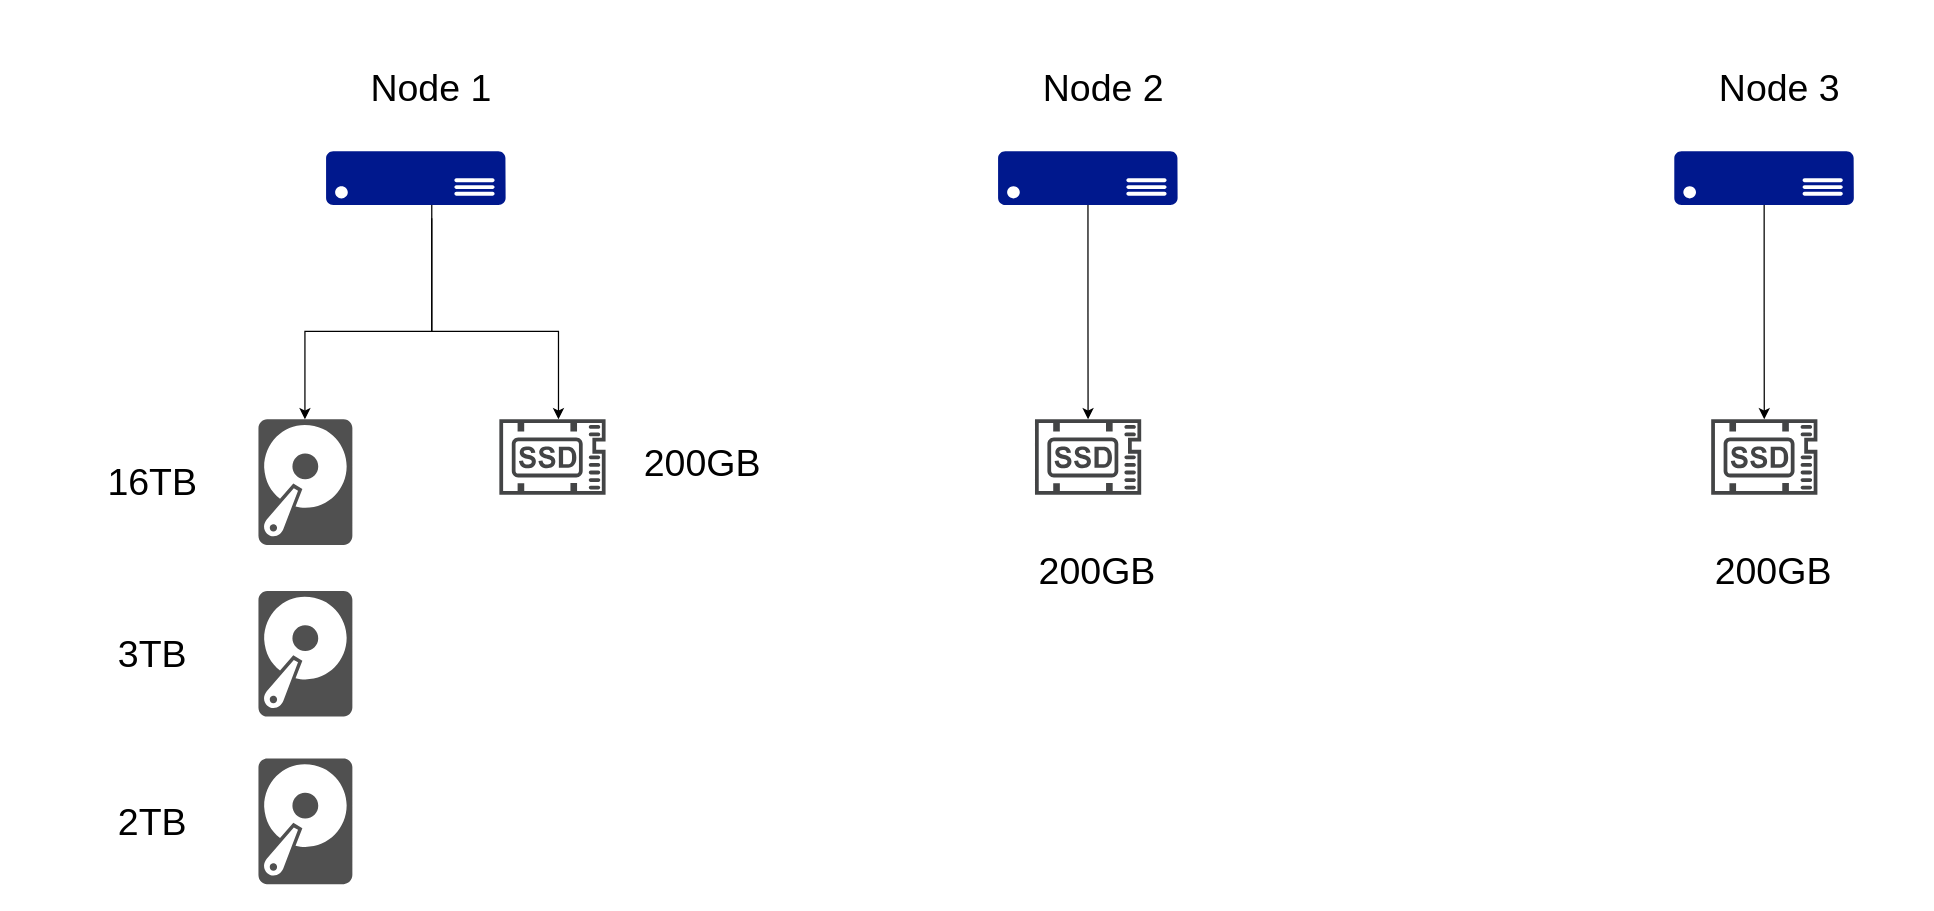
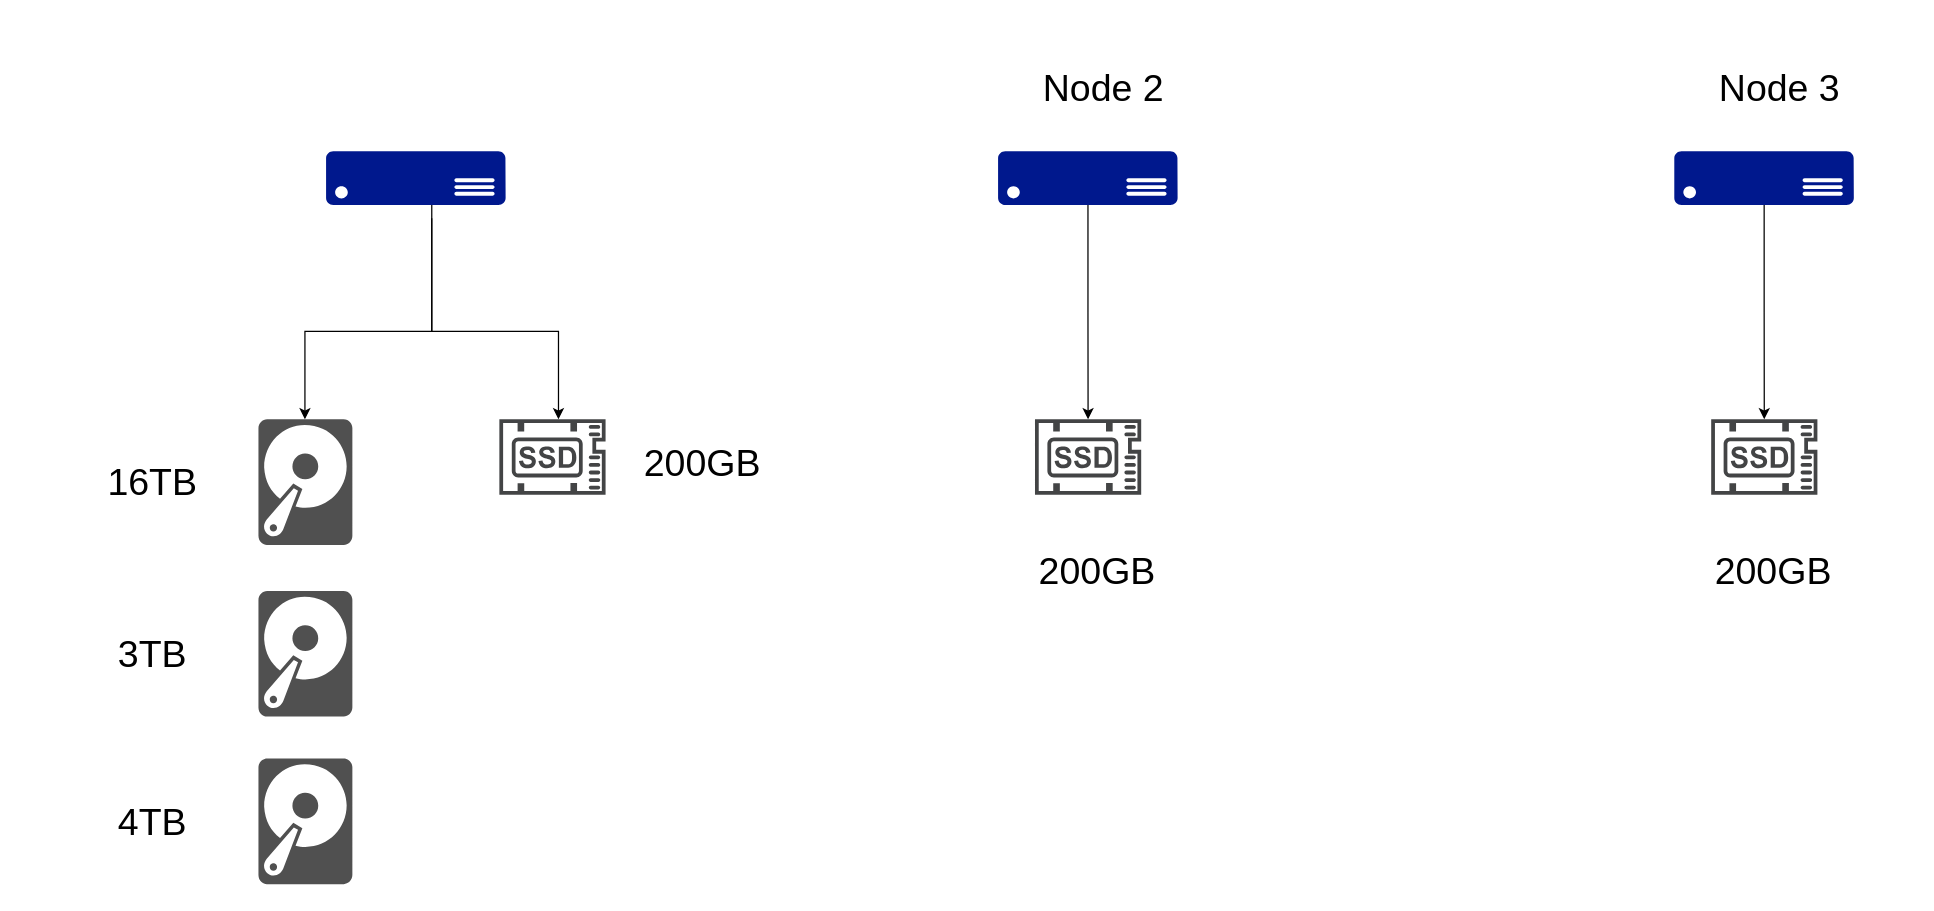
node "Node 1": removed
node "2TB": label "2TB" -> "4TB"
